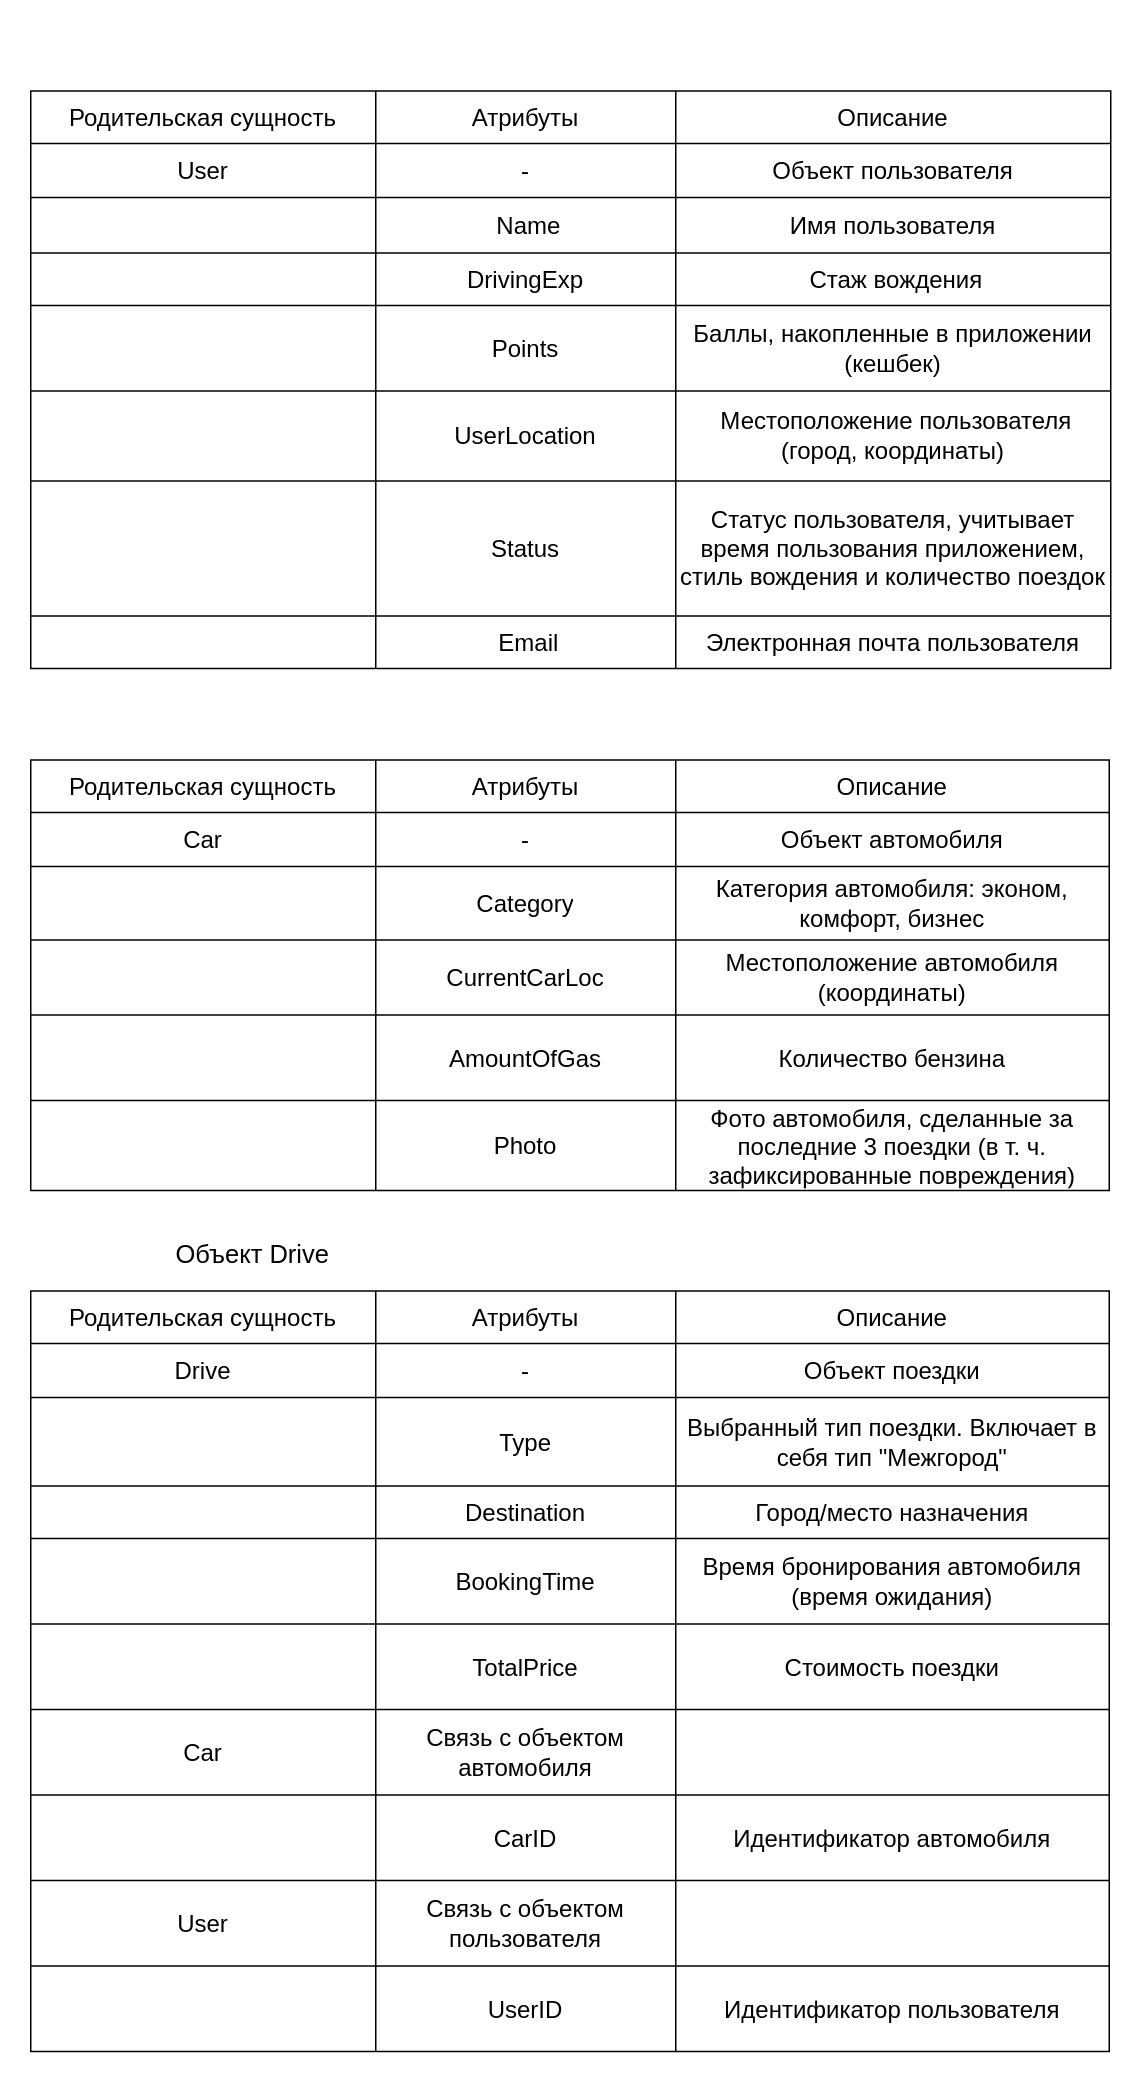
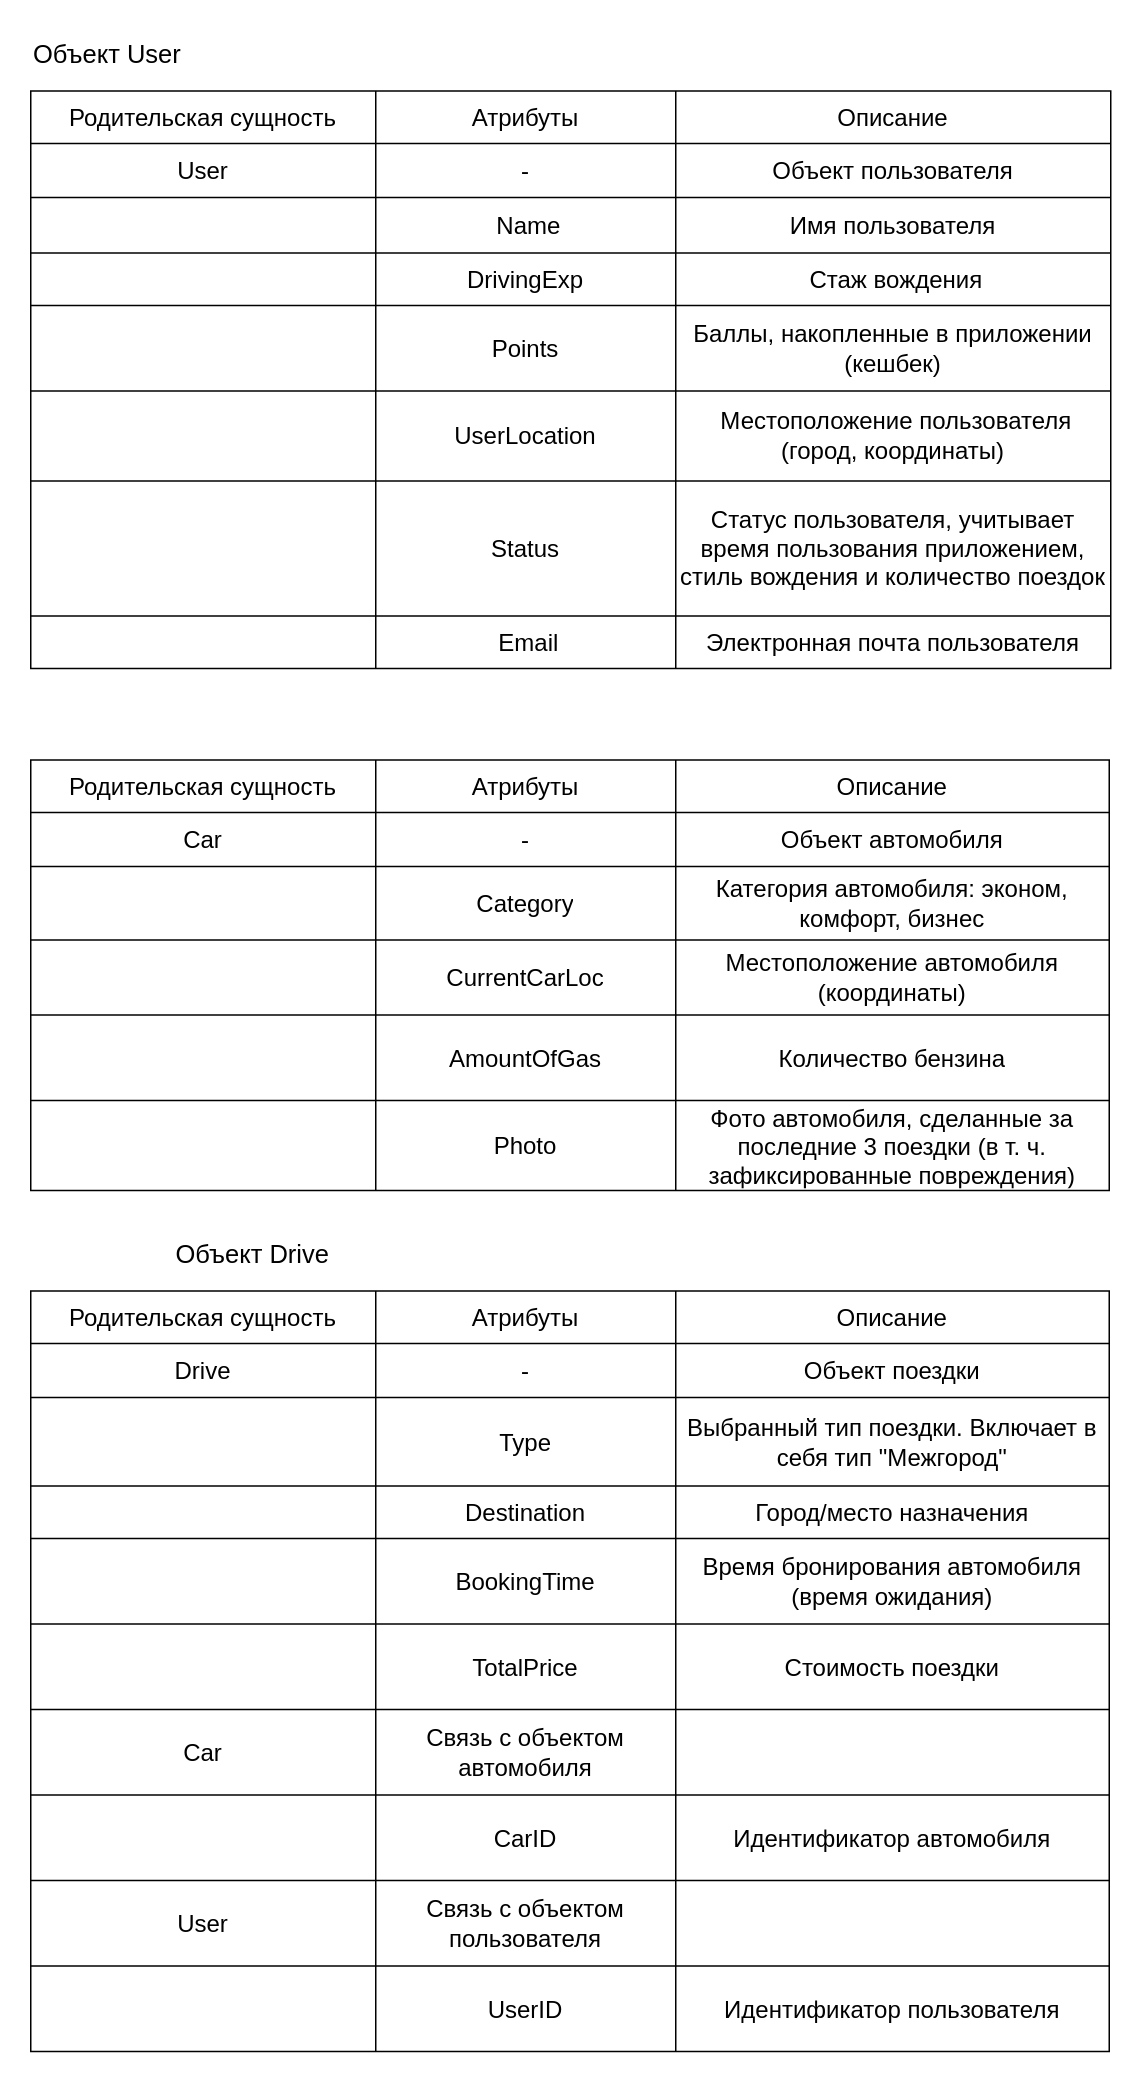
node "Объект User": added
